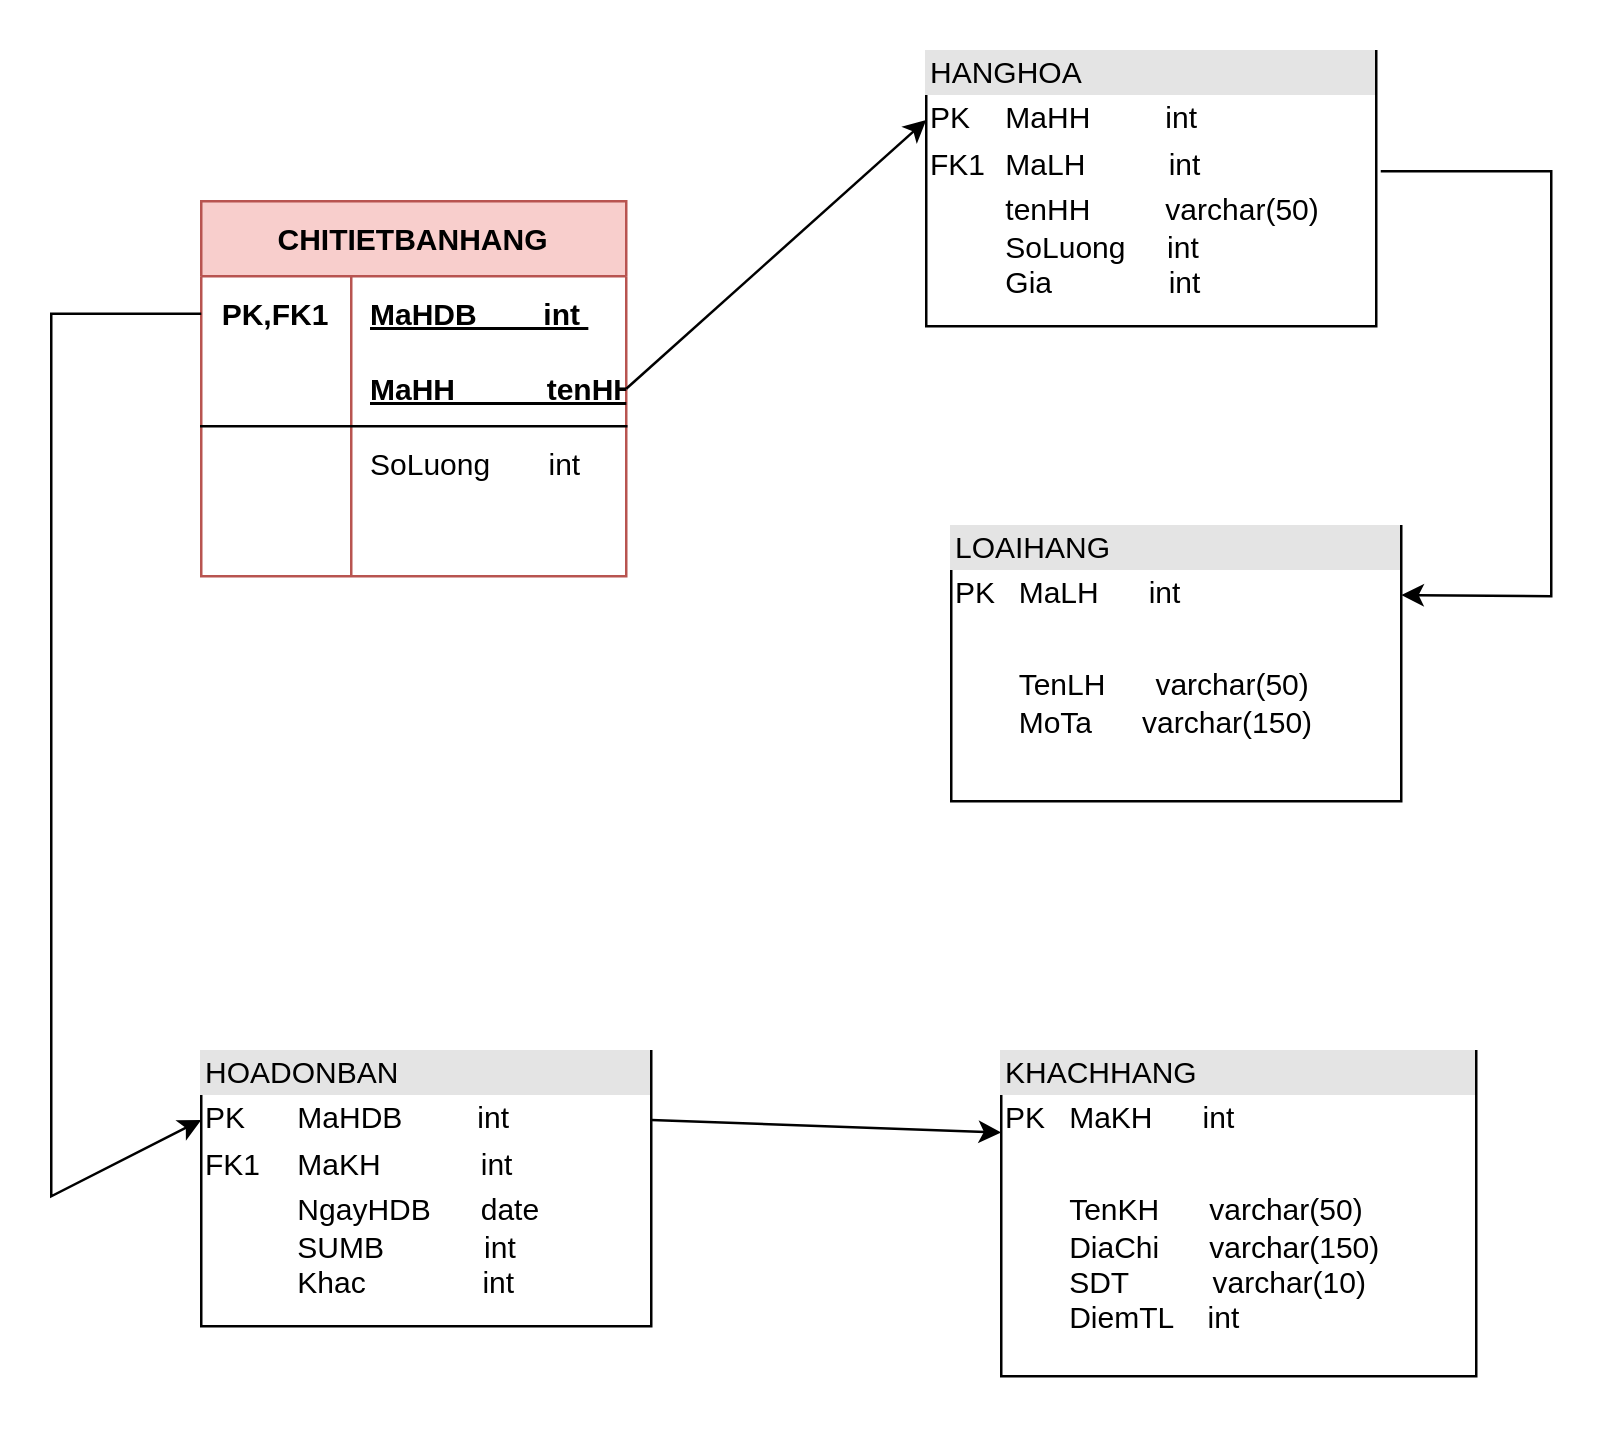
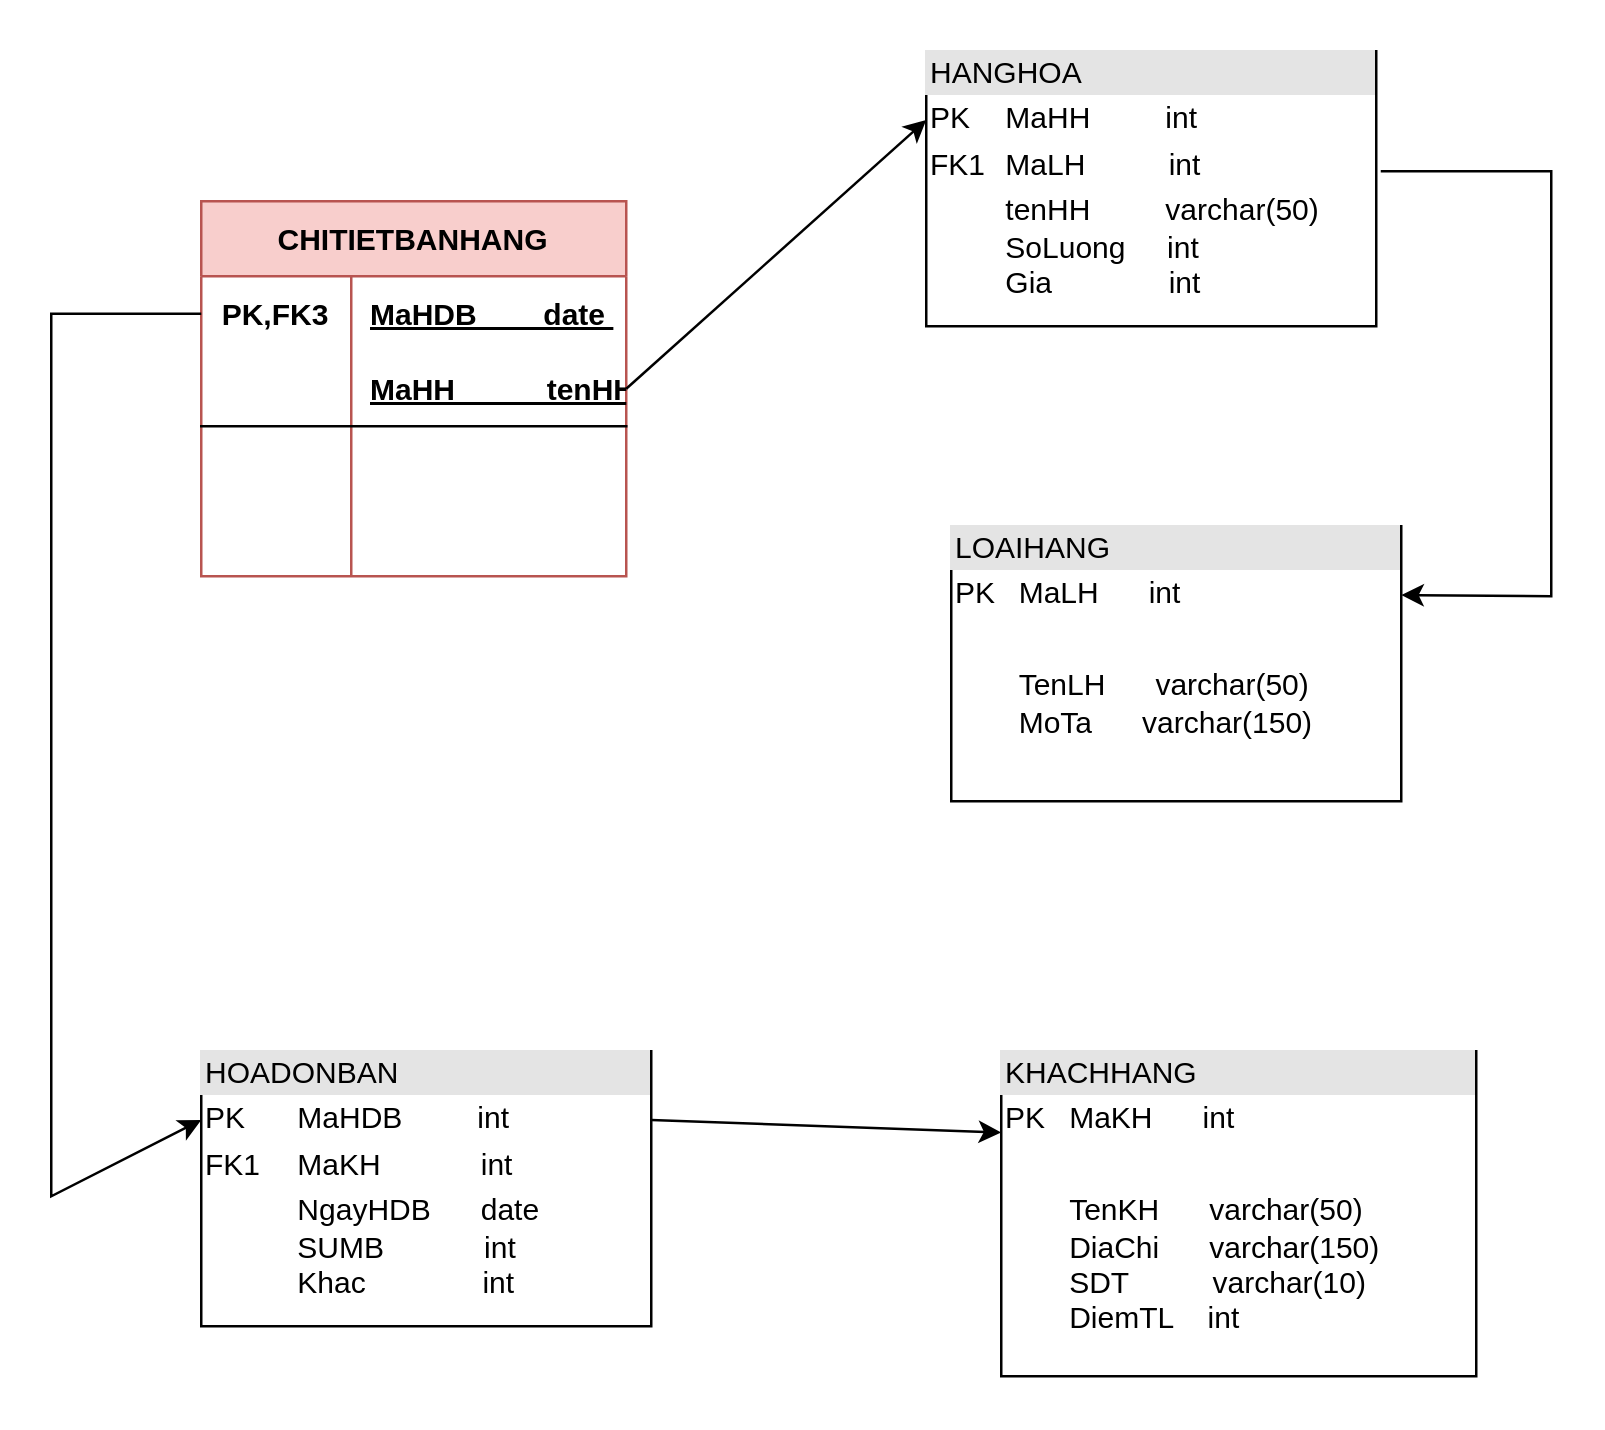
node "PK,FK1": label "PK,FK1" -> "PK,FK3"
node "MaHDB int": label "MaHDB int" -> "MaHDB date"
node "SoLuong int": removed
